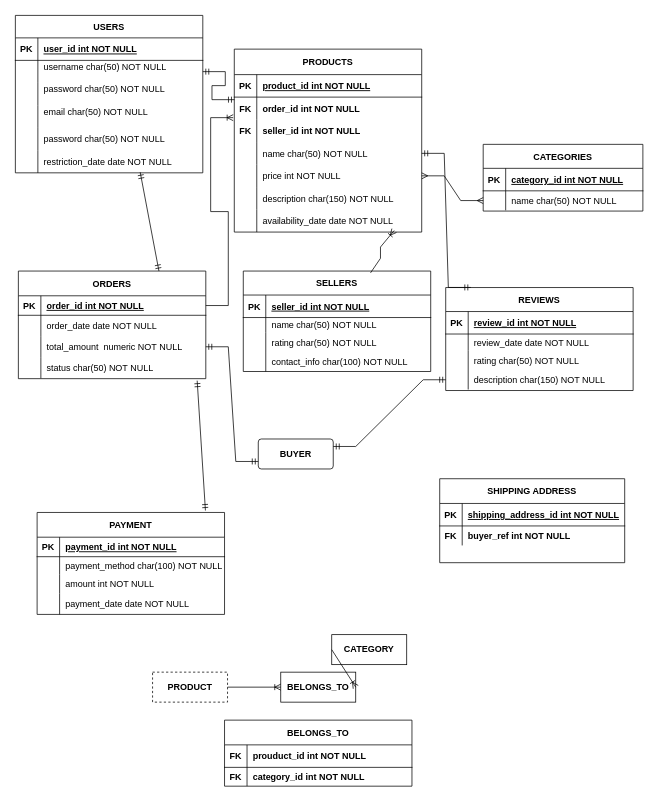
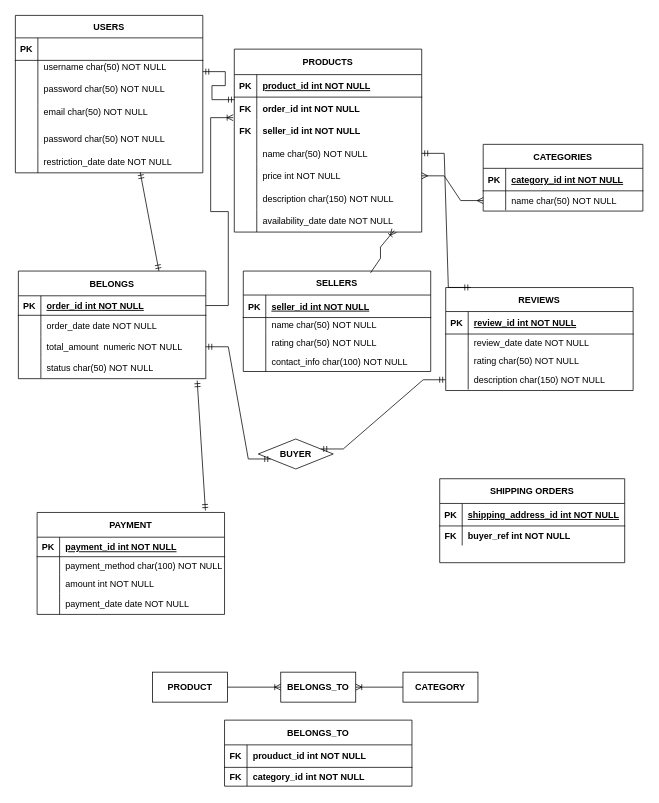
node "user_id int NOT NULL": removed
node "ORDERS": label "ORDERS" -> "BELONGS"
node "BUYER": shape rounded rectangle -> diamond
node "SHIPPING ADDRESS": label "SHIPPING ADDRESS" -> "SHIPPING ORDERS"
node "CATEGORY": moved (369, 650) -> (441, 687)
node "PRODUCT": style dashed -> solid
